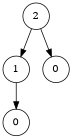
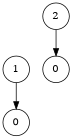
edge "2" -> "1": removed
